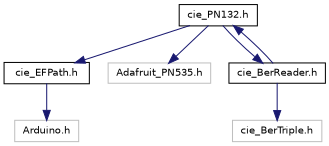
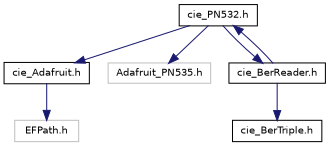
node "cie_PN132.h": label "cie_PN132.h" -> "cie_PN532.h"
node "cie_EFPath.h": label "cie_EFPath.h" -> "cie_Adafruit.h"
node "Arduino.h": label "Arduino.h" -> "EFPath.h"
node "cie_BerTriple.h": color grey75 -> black
